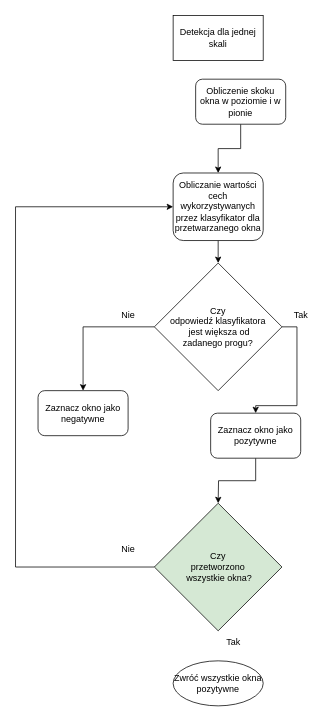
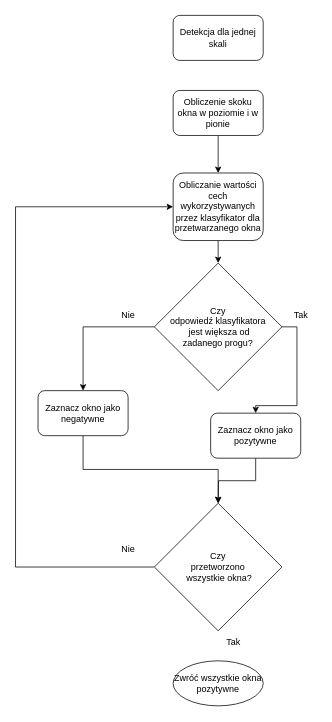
node "Detekcja dla jednej skali": shape rectangle -> rounded rectangle
node "Obliczenie skoku okna w poziomie i w pionie": moved (240, 102) -> (218, 113)
edge "Zaznacz okno jako negatywne" -> "Czy przetworzono wszystkie okna?": added
node "Czy przetworzono wszystkie okna?": fillcolor #d5e8d4 -> #ffffff
